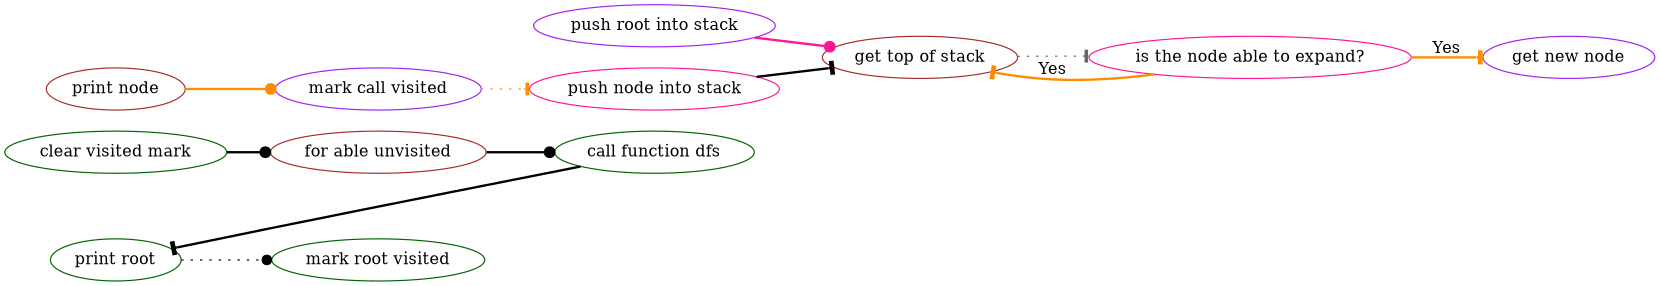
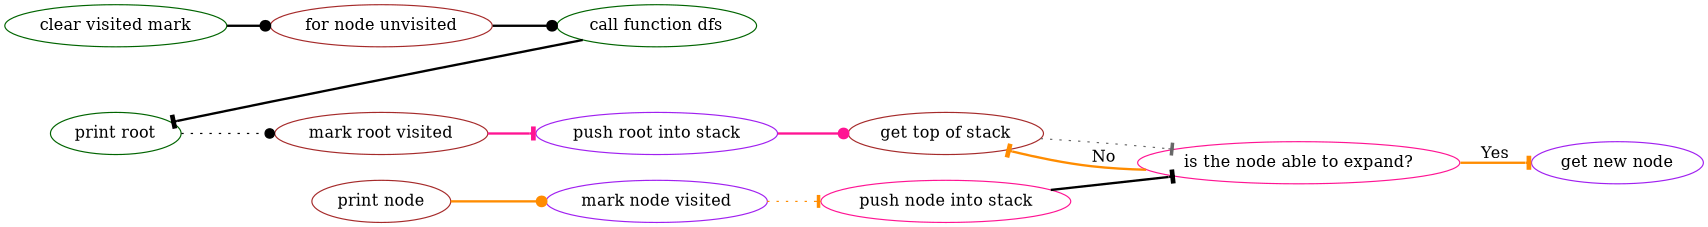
edge "is the node able to expand?" -> "get top of stack": label "Yes" -> "No"
edge "push node into stack" -> "get top of stack": now "push node into stack" -> "is the node able to expand?"
node "mark call visited": label "mark call visited" -> "mark node visited"
edge "mark root visited" -> "push root into stack": added
node "for able unvisited": label "for able unvisited" -> "for node unvisited"
node "mark root visited": color darkgreen -> brown
